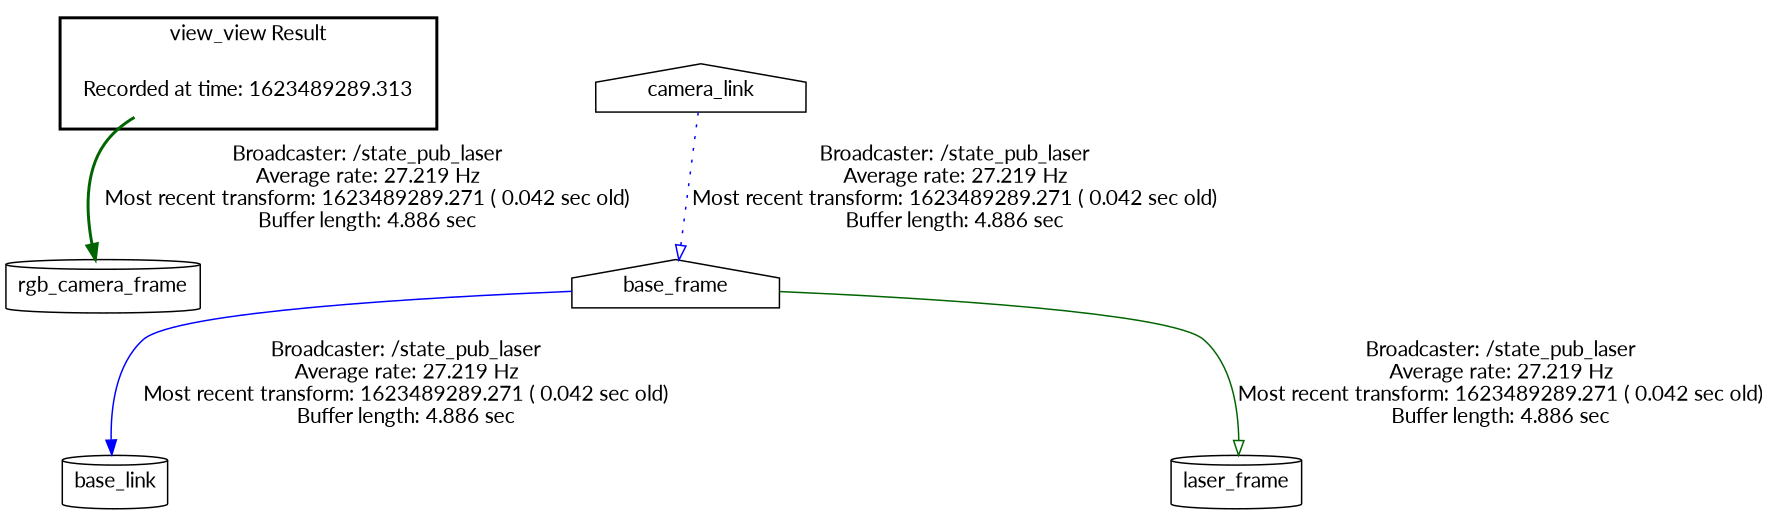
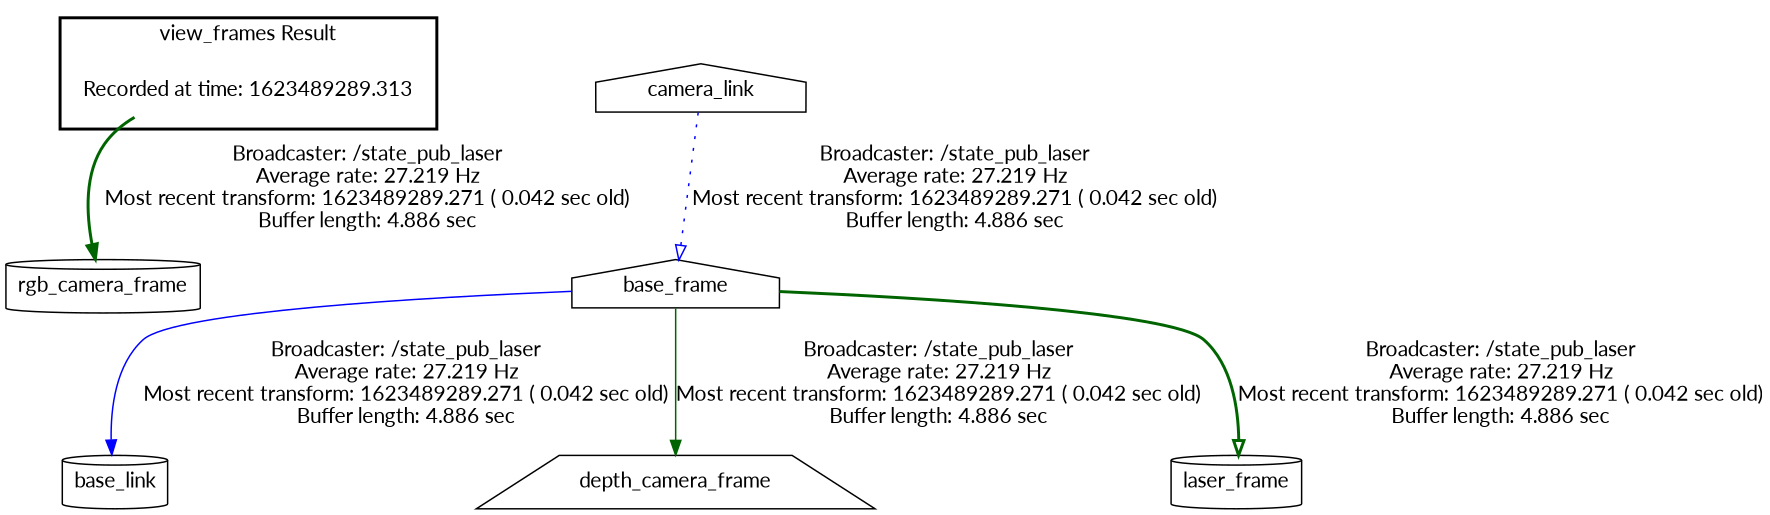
cluster "view_view Result": label "view_view Result" -> "view_frames Result"
edge "base_frame" -> "laser_frame": style solid -> bold
node "depth_camera_frame": added
